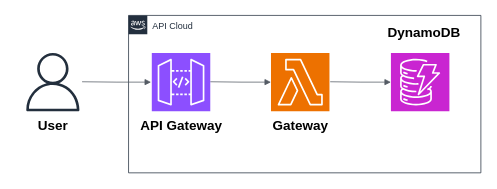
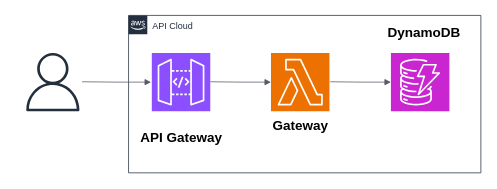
node "User": removed
node "API Gateway": moved (181, 126) -> (181, 138)
